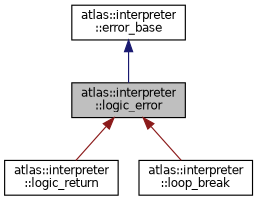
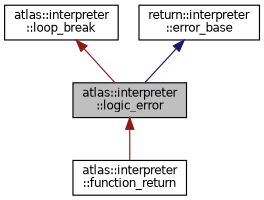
node "atlas::interpreter ::error_base": label "atlas::interpreter ::error_base" -> "return::interpreter ::error_base"
edge "atlas::interpreter ::loop_break" -> "atlas::interpreter ::logic_error": reversed
node "atlas::interpreter ::logic_return": label "atlas::interpreter ::logic_return" -> "atlas::interpreter ::function_return"
